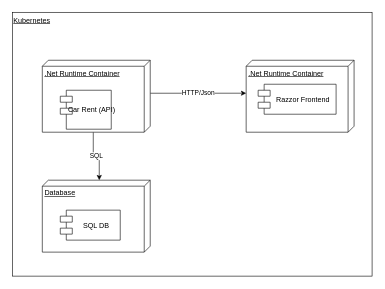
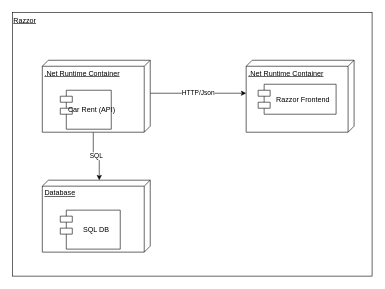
node "Kubernetes": label "Kubernetes" -> "Razzor"
node "SQL DB": size 60x30 -> 60x39
